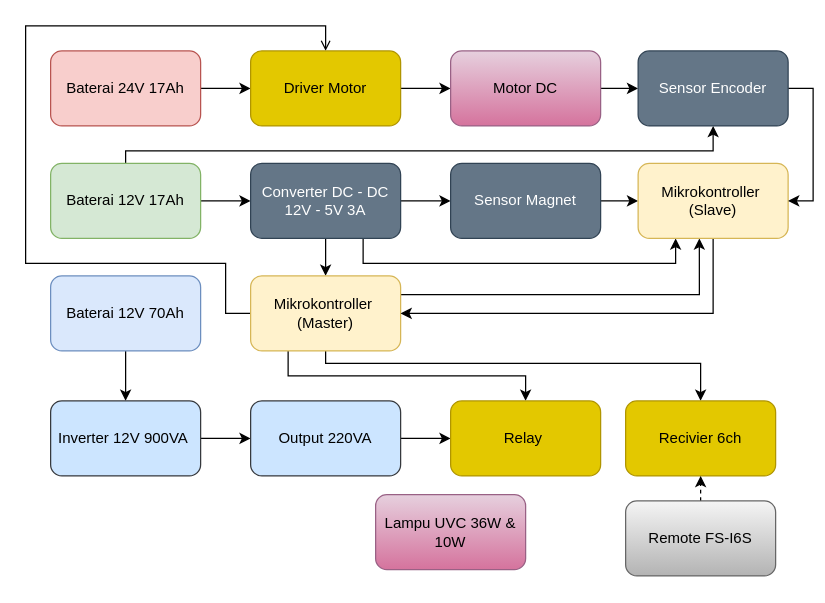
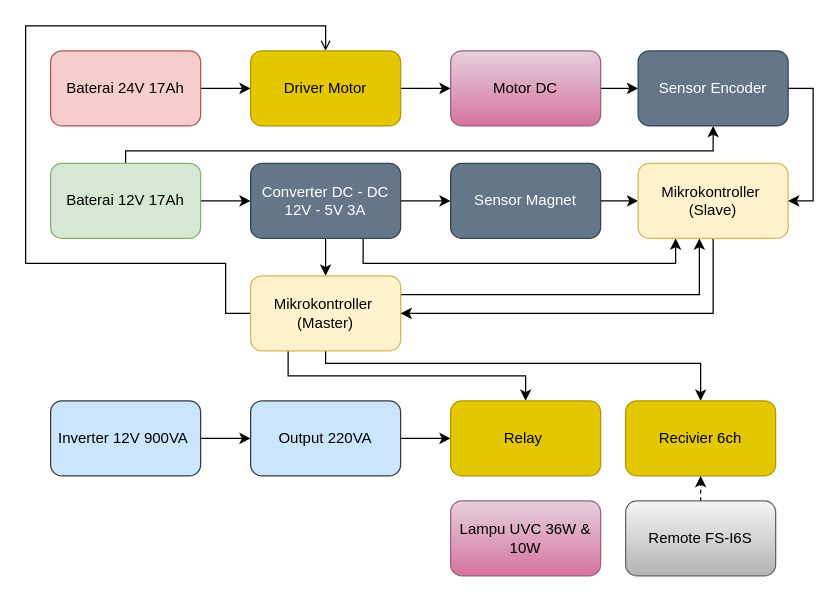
node "Baterai 12V 70Ah": removed
edge "Baterai 12V 70Ah" -> "Inverter 12V 900VA": removed
node "Lampu UVC 36W & 10W": moved (451, 532) -> (526, 538)
